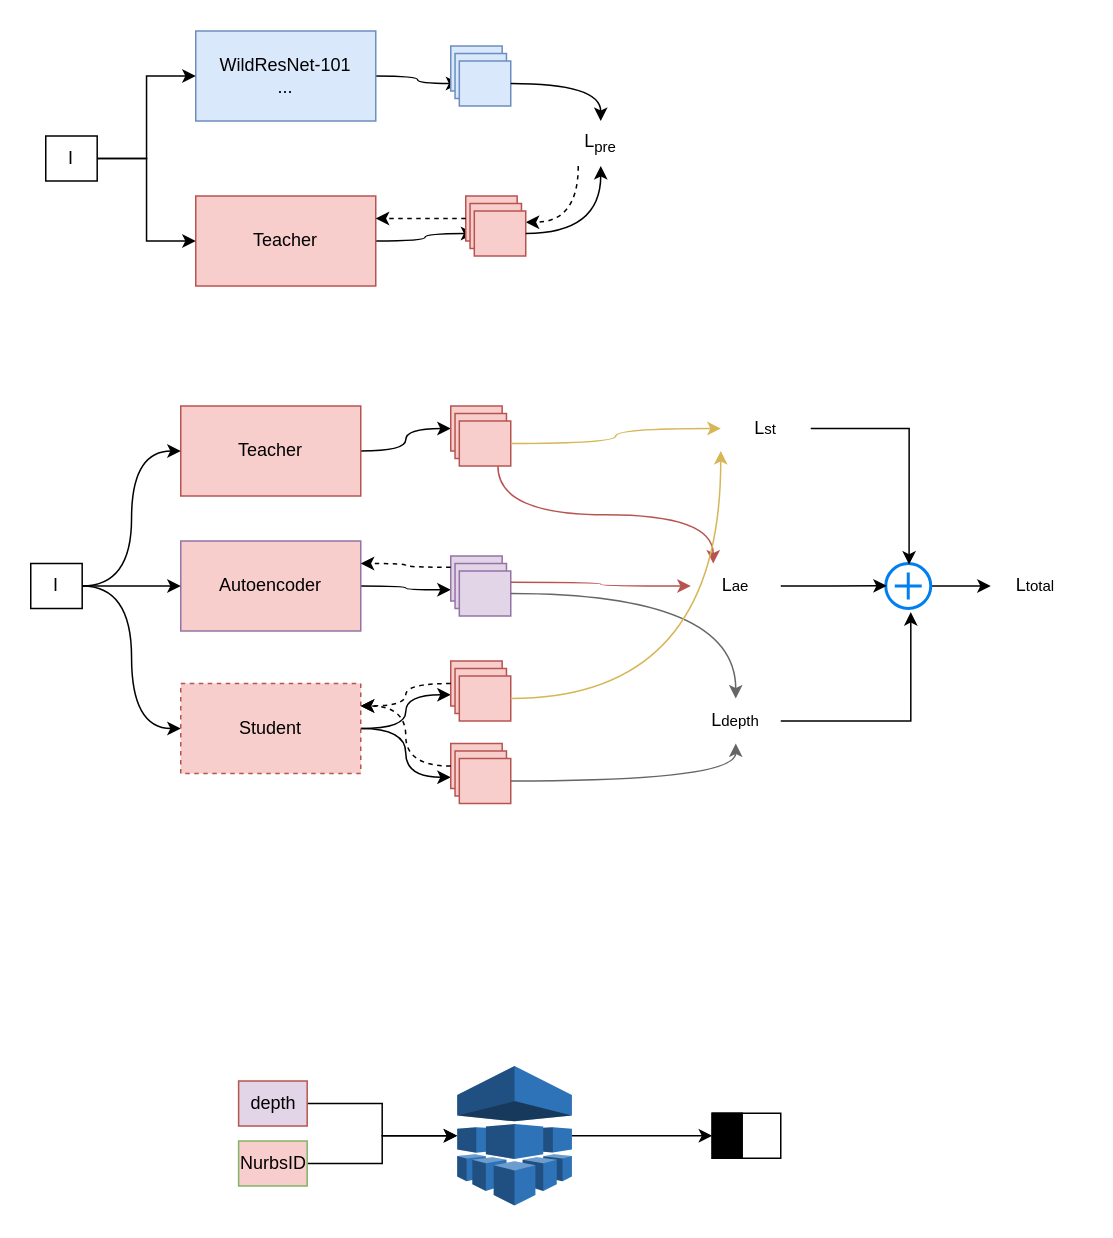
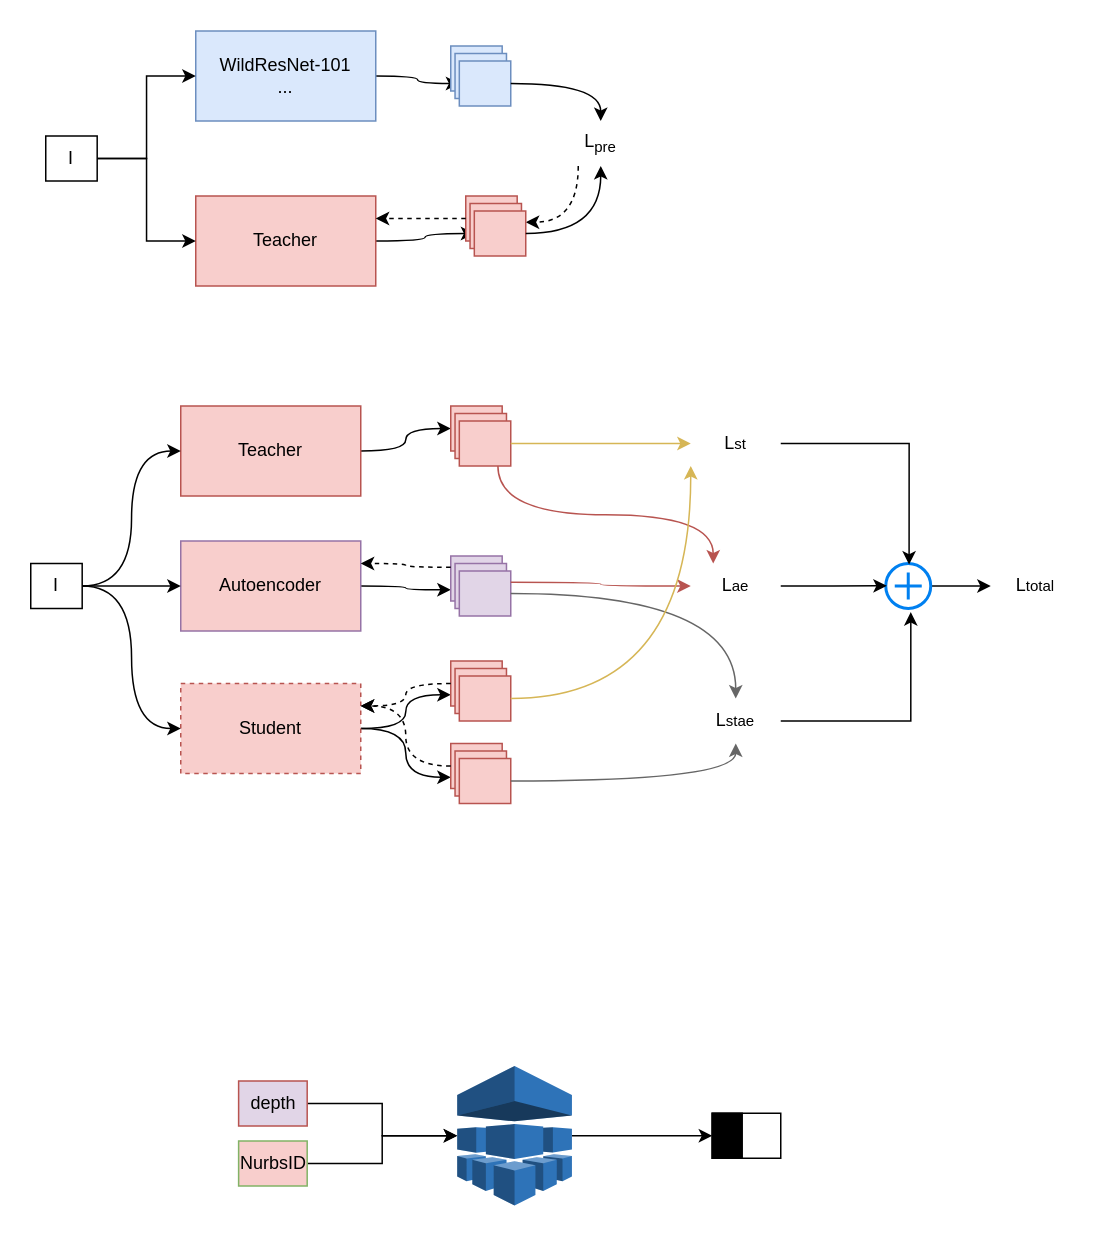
node "Lst": moved (766, 428) -> (736, 443)
node "Ldepth": label "Ldepth" -> "Lstae"
